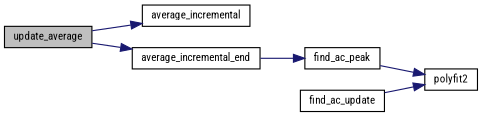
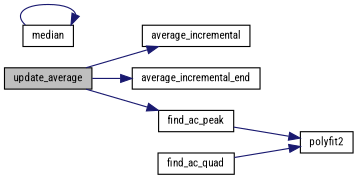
node "median": added
edge "average_incremental_end" -> "find_ac_peak": now "update_average" -> "find_ac_peak"
node "find_ac_update": label "find_ac_update" -> "find_ac_quad"
